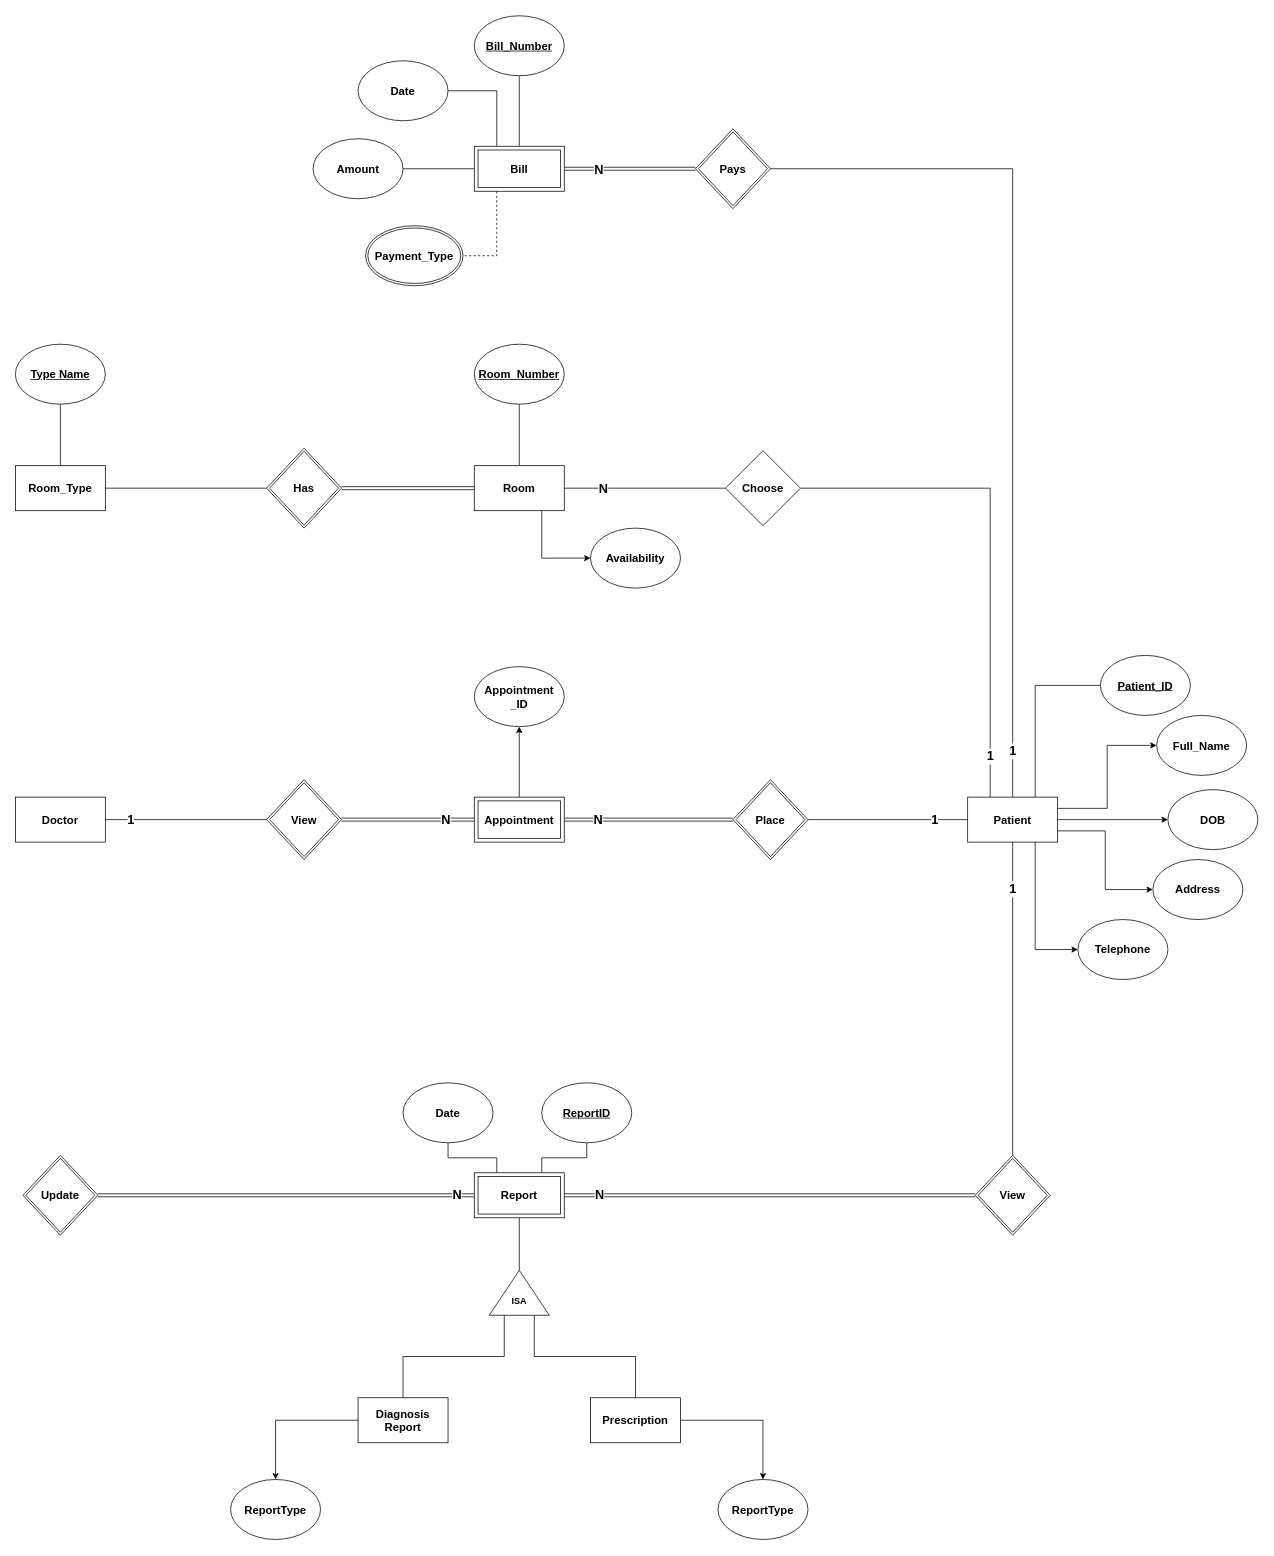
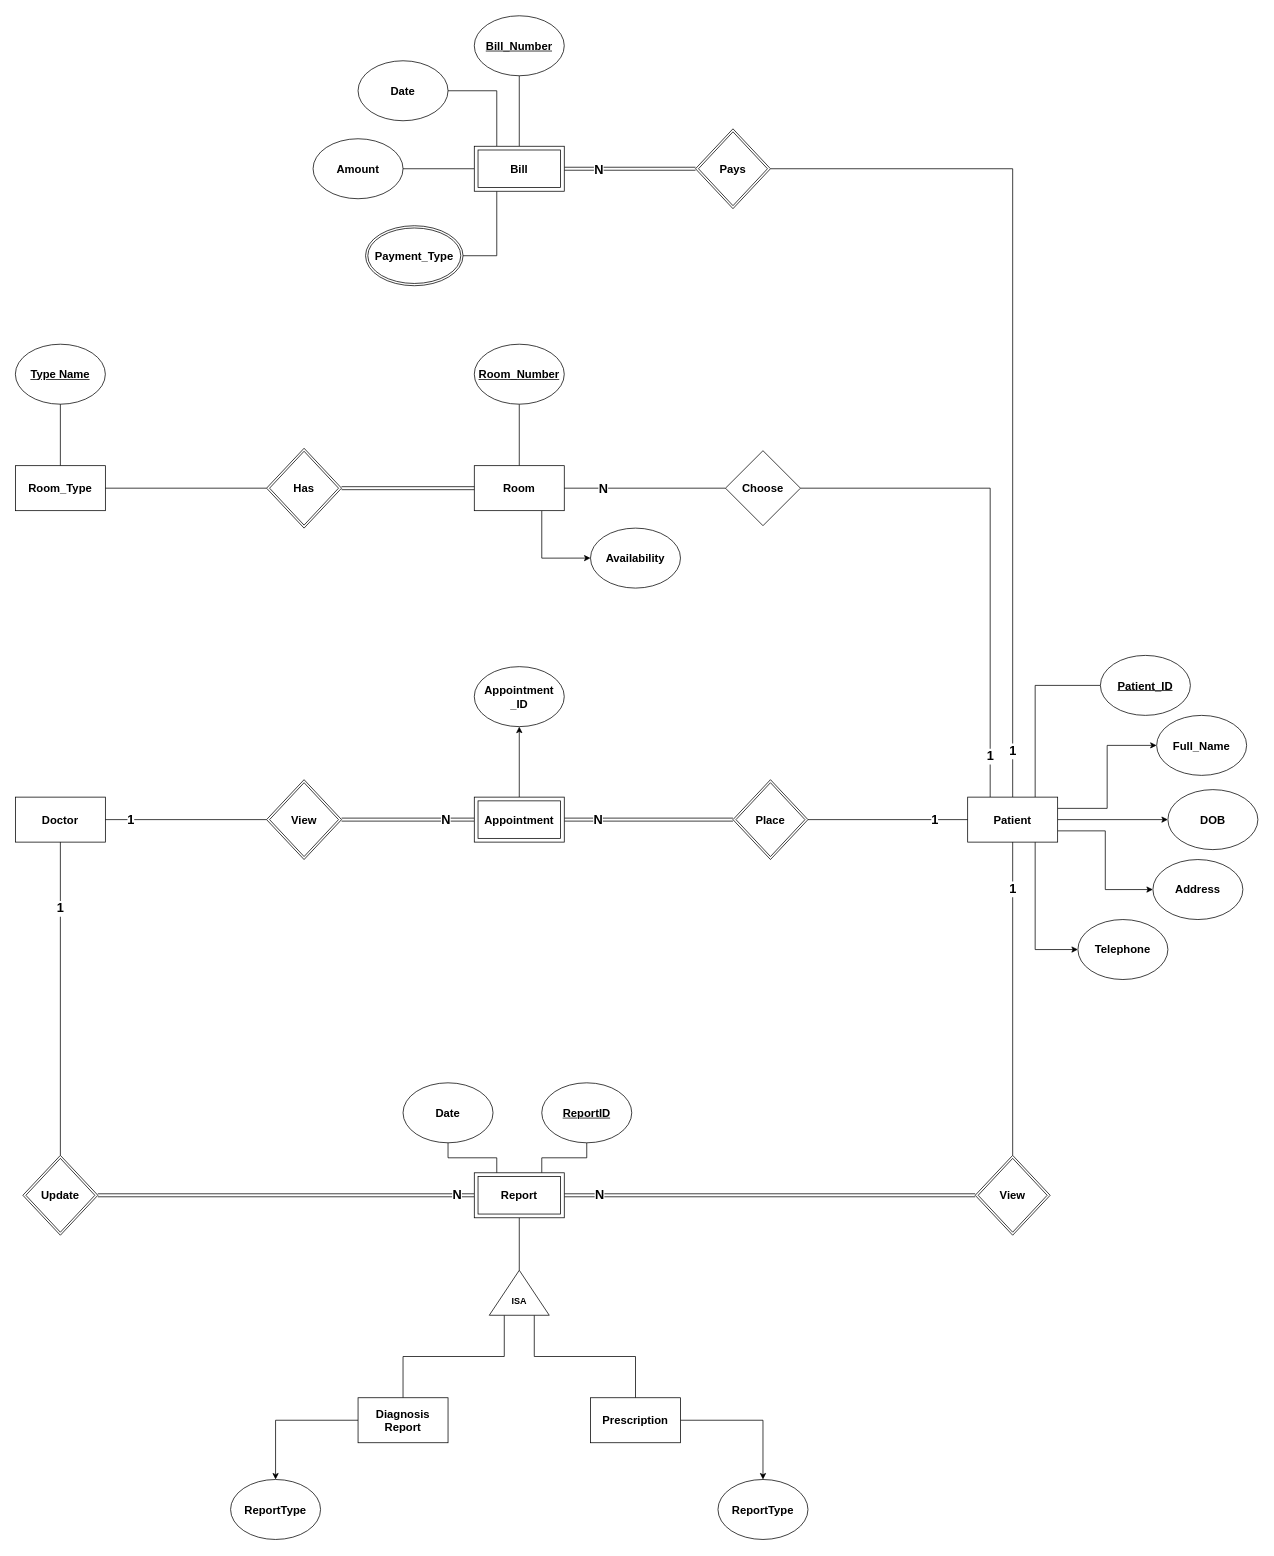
edge "Bill" -- "Payment_Type": style dashed -> solid
edge "Doctor" -- "Update": added, label "1"
